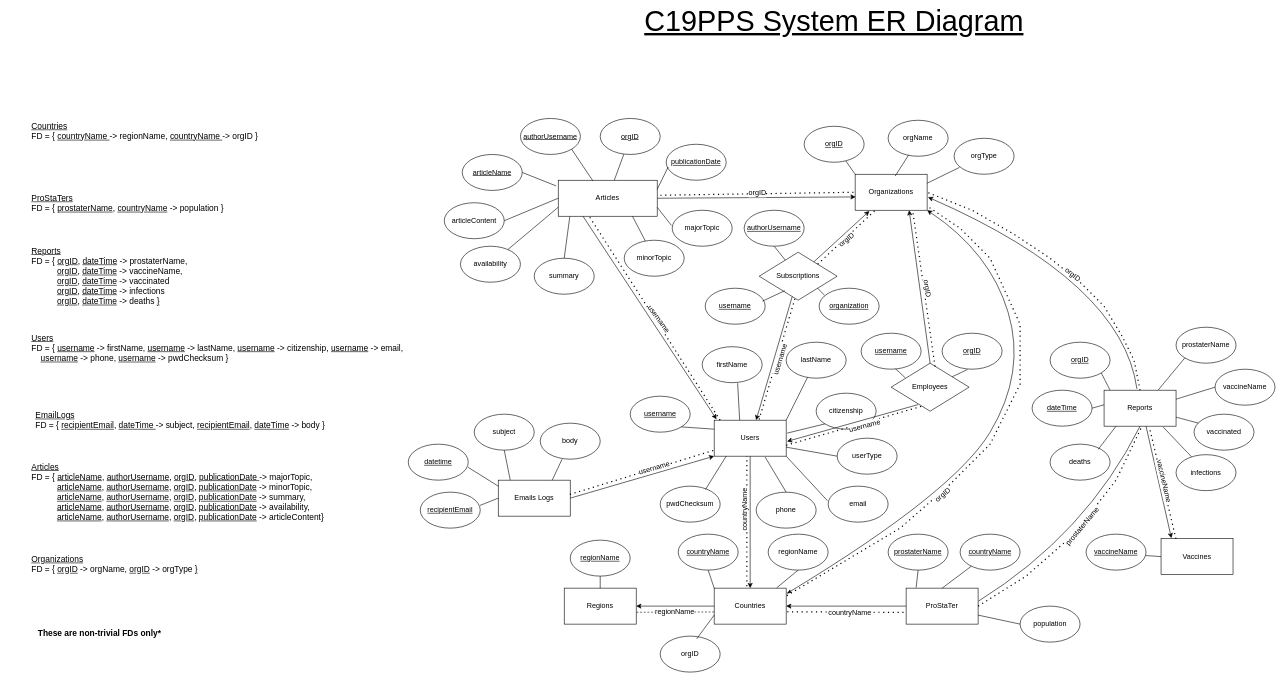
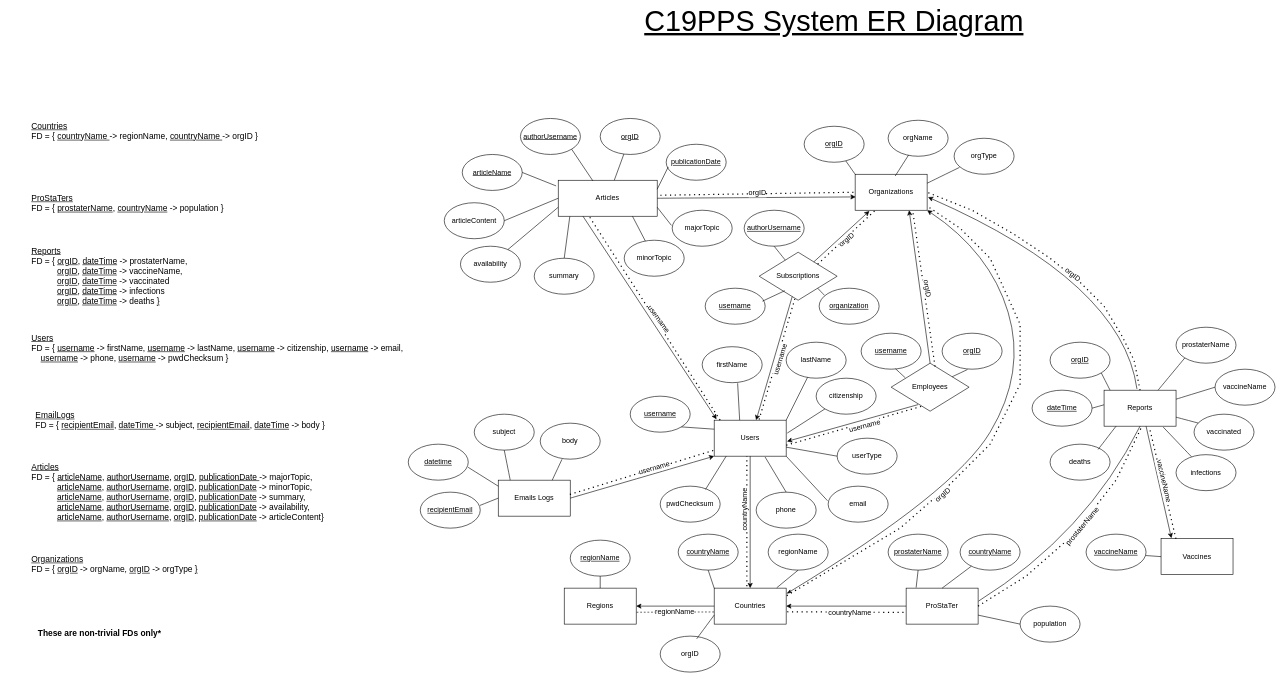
node "citizenship": moved (846, 411) -> (846, 396)
